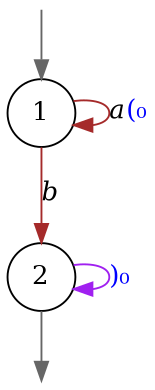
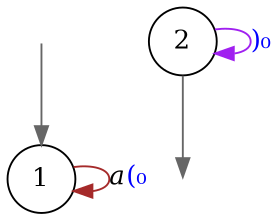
edge "1" -> "2": removed, label "b"
